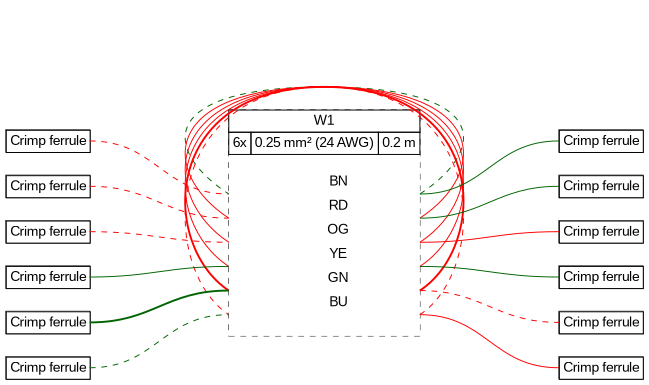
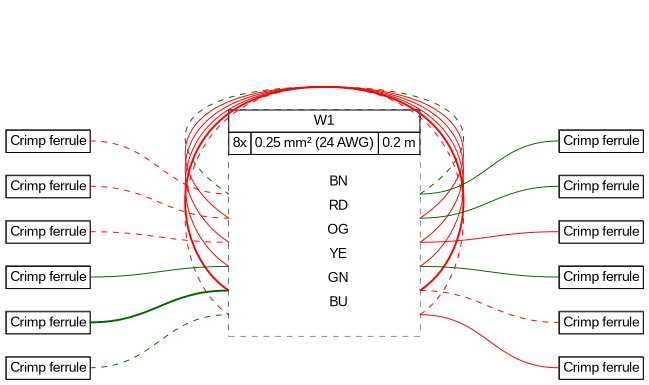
node "W1": text "6x" -> "8x"
